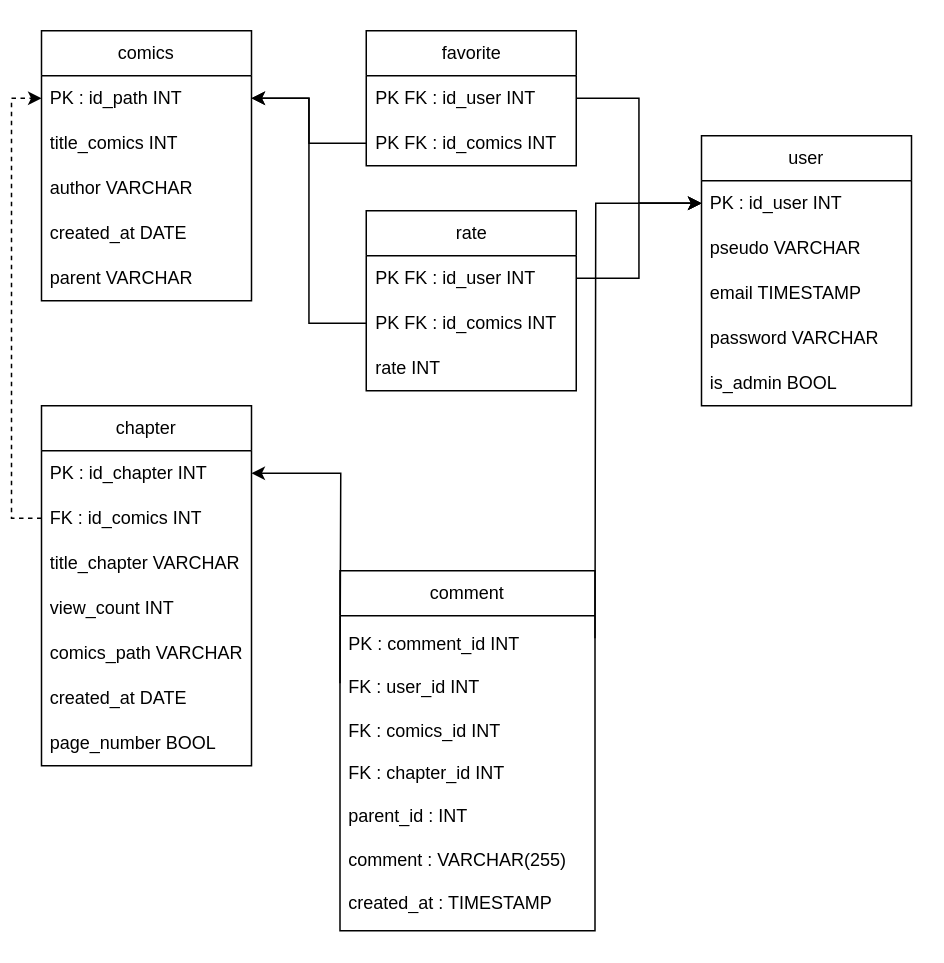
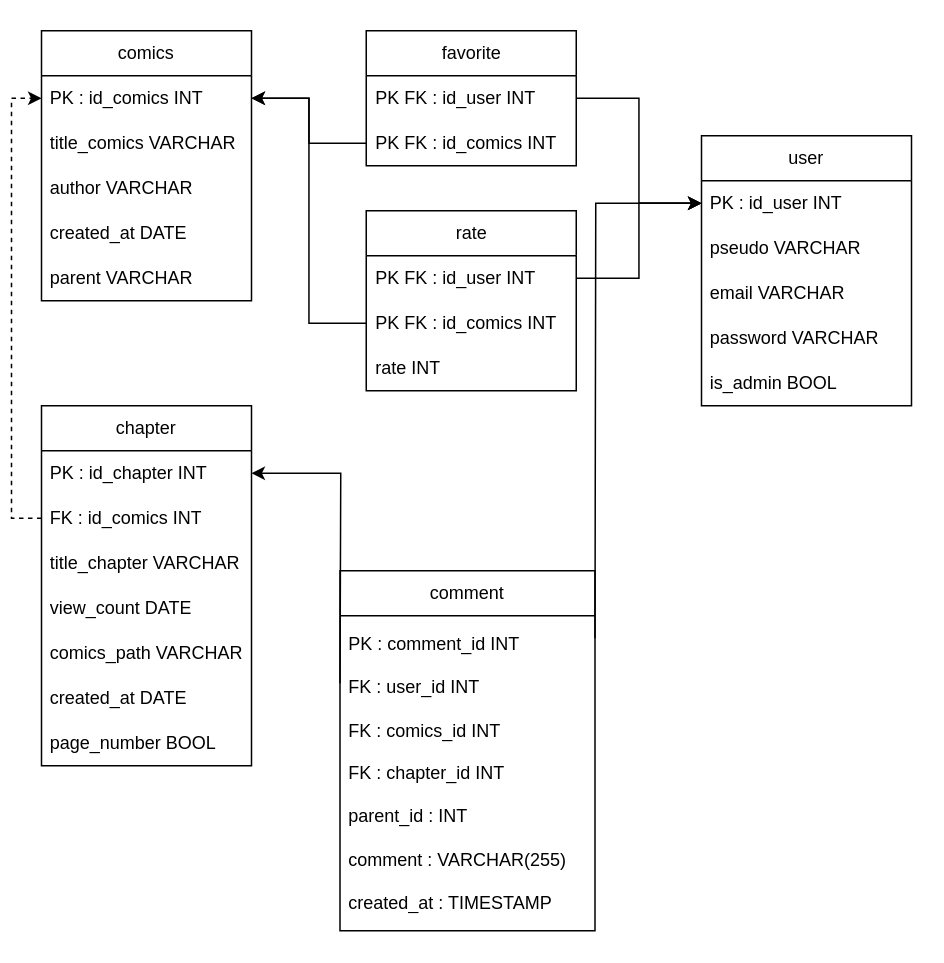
node "PK : id_path INT": label "PK : id_path INT" -> "PK : id_comics INT"
node "title_comics INT": label "title_comics INT" -> "title_comics VARCHAR"
node "email TIMESTAMP": label "email TIMESTAMP" -> "email VARCHAR"
node "view_count INT": label "view_count INT" -> "view_count DATE"
